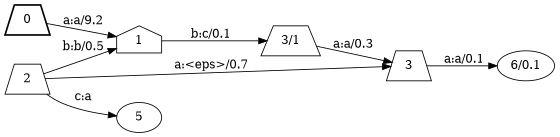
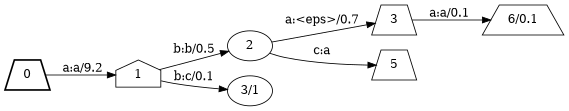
node "3/1": shape trapezium -> ellipse
edge "3/1" -> "3": removed, label "a:a/0.3"
edge "2" -> "1": reversed
node "6/0.1": shape ellipse -> trapezium
node "2": shape trapezium -> ellipse
node "5": shape ellipse -> trapezium
